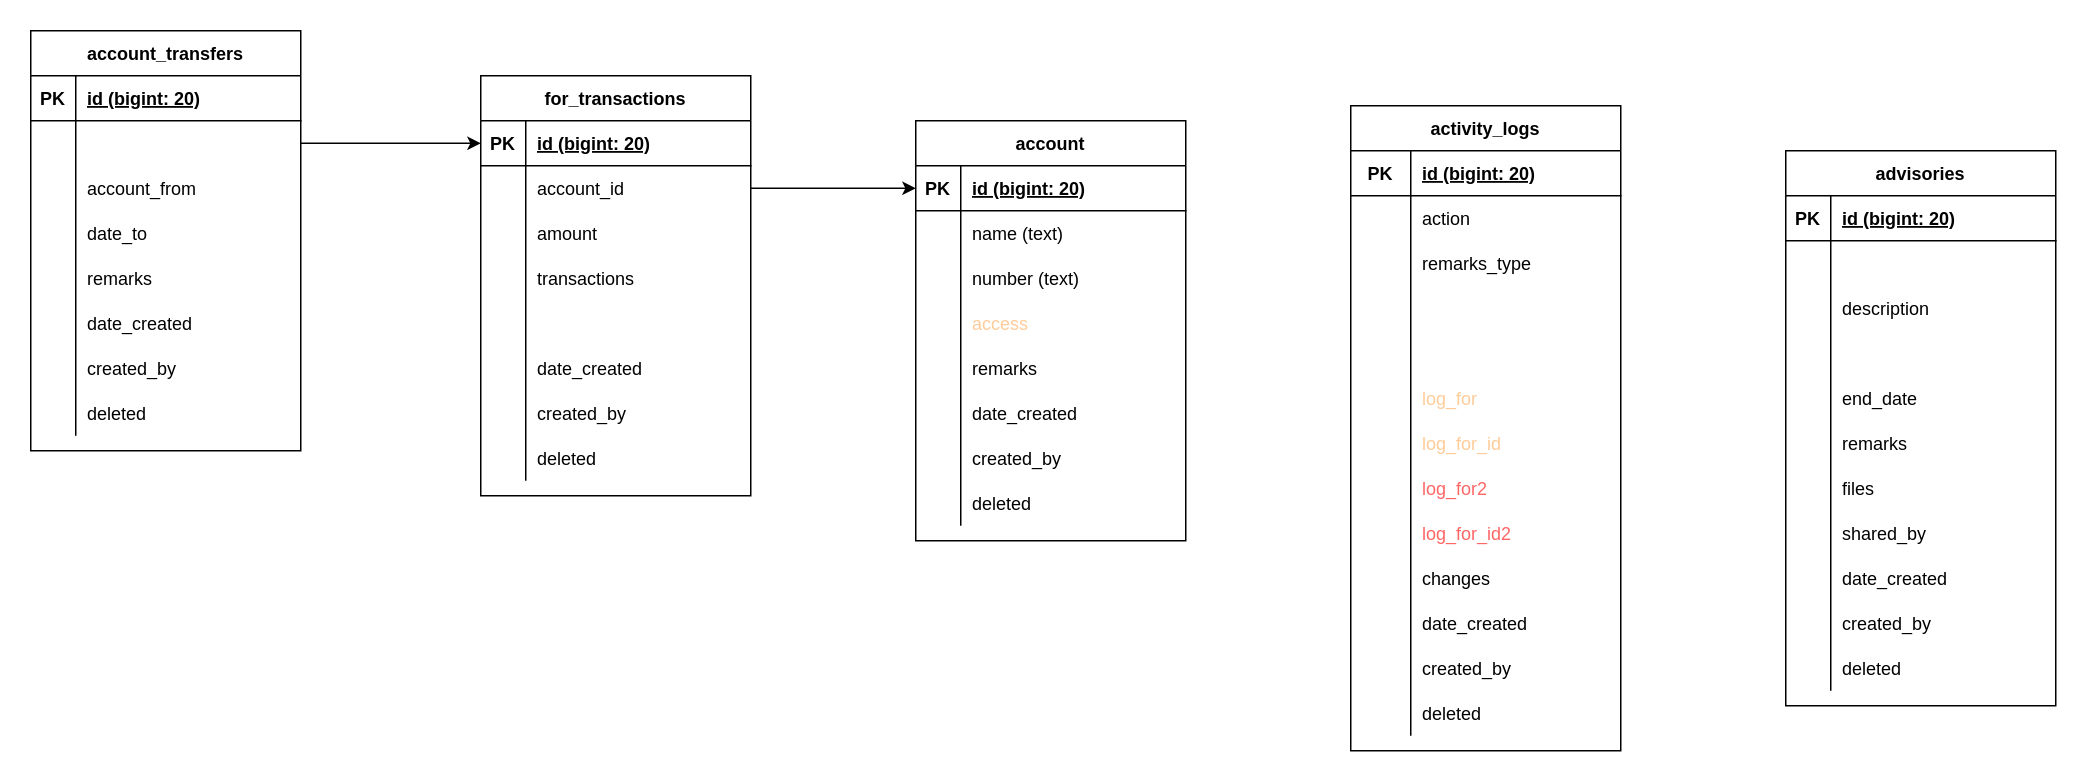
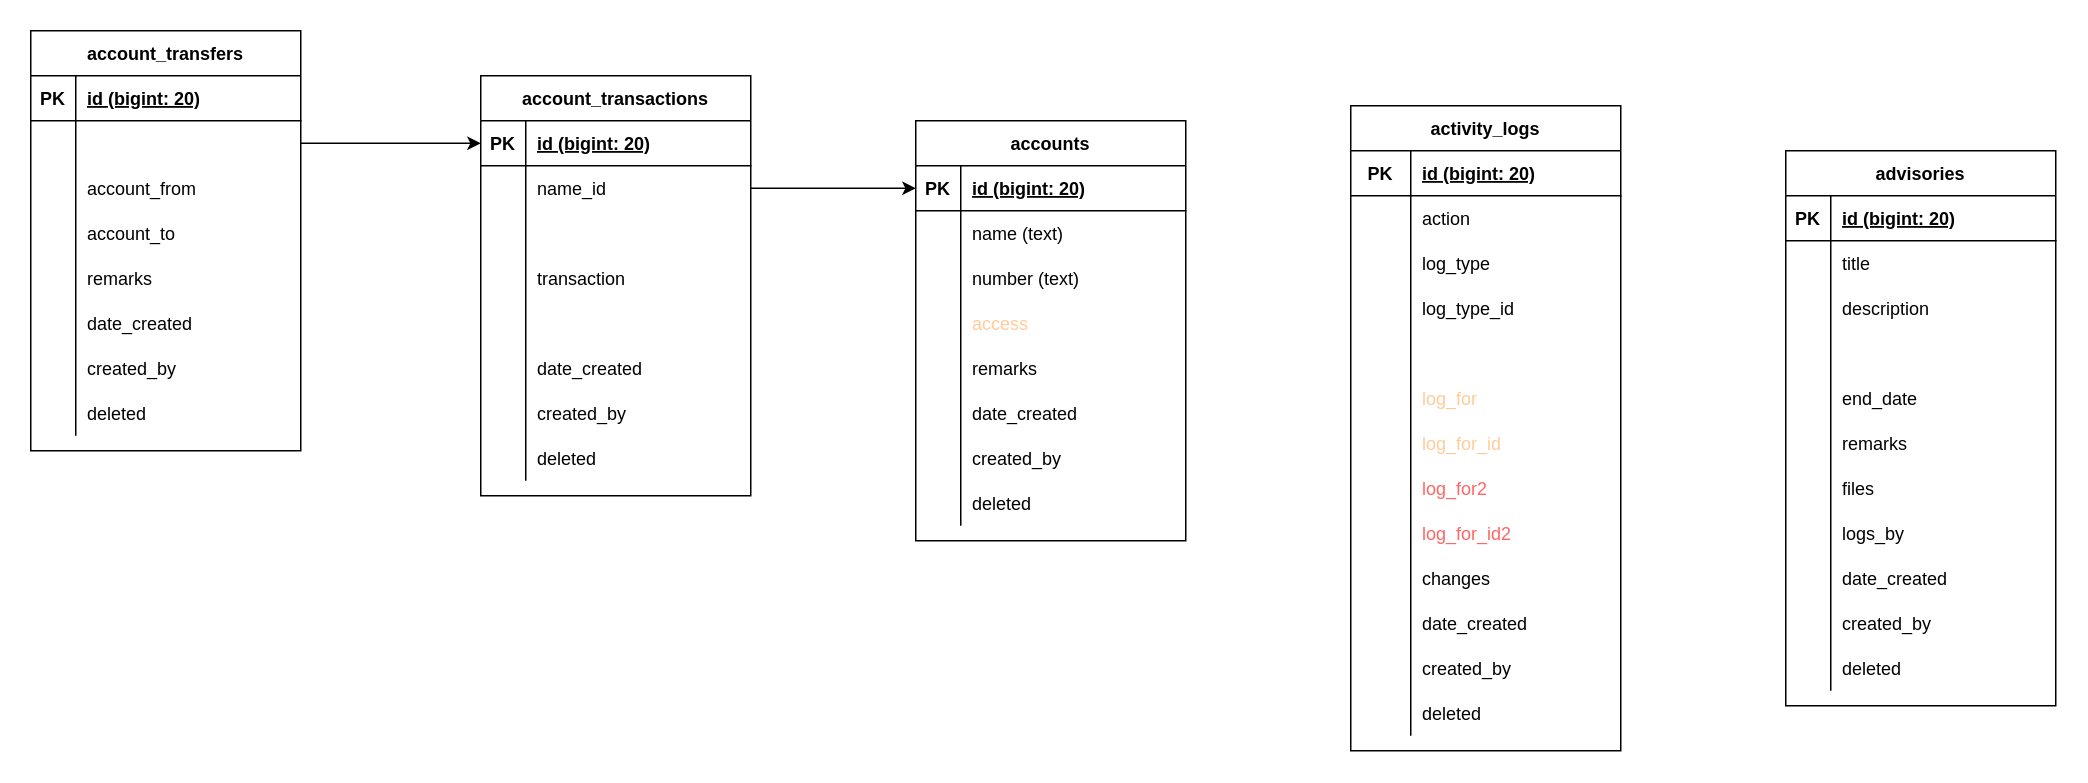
node "for_transactions": label "for_transactions" -> "account_transactions"
node "account": label "account" -> "accounts"
node "account_id": label "account_id" -> "name_id"
node "amount": removed
node "date_to": label "date_to" -> "account_to"
node "title": added
node "remarks_type": label "remarks_type" -> "log_type"
node "transactions": label "transactions" -> "transaction"
node "log_type_id": added
node "shared_by": label "shared_by" -> "logs_by"
